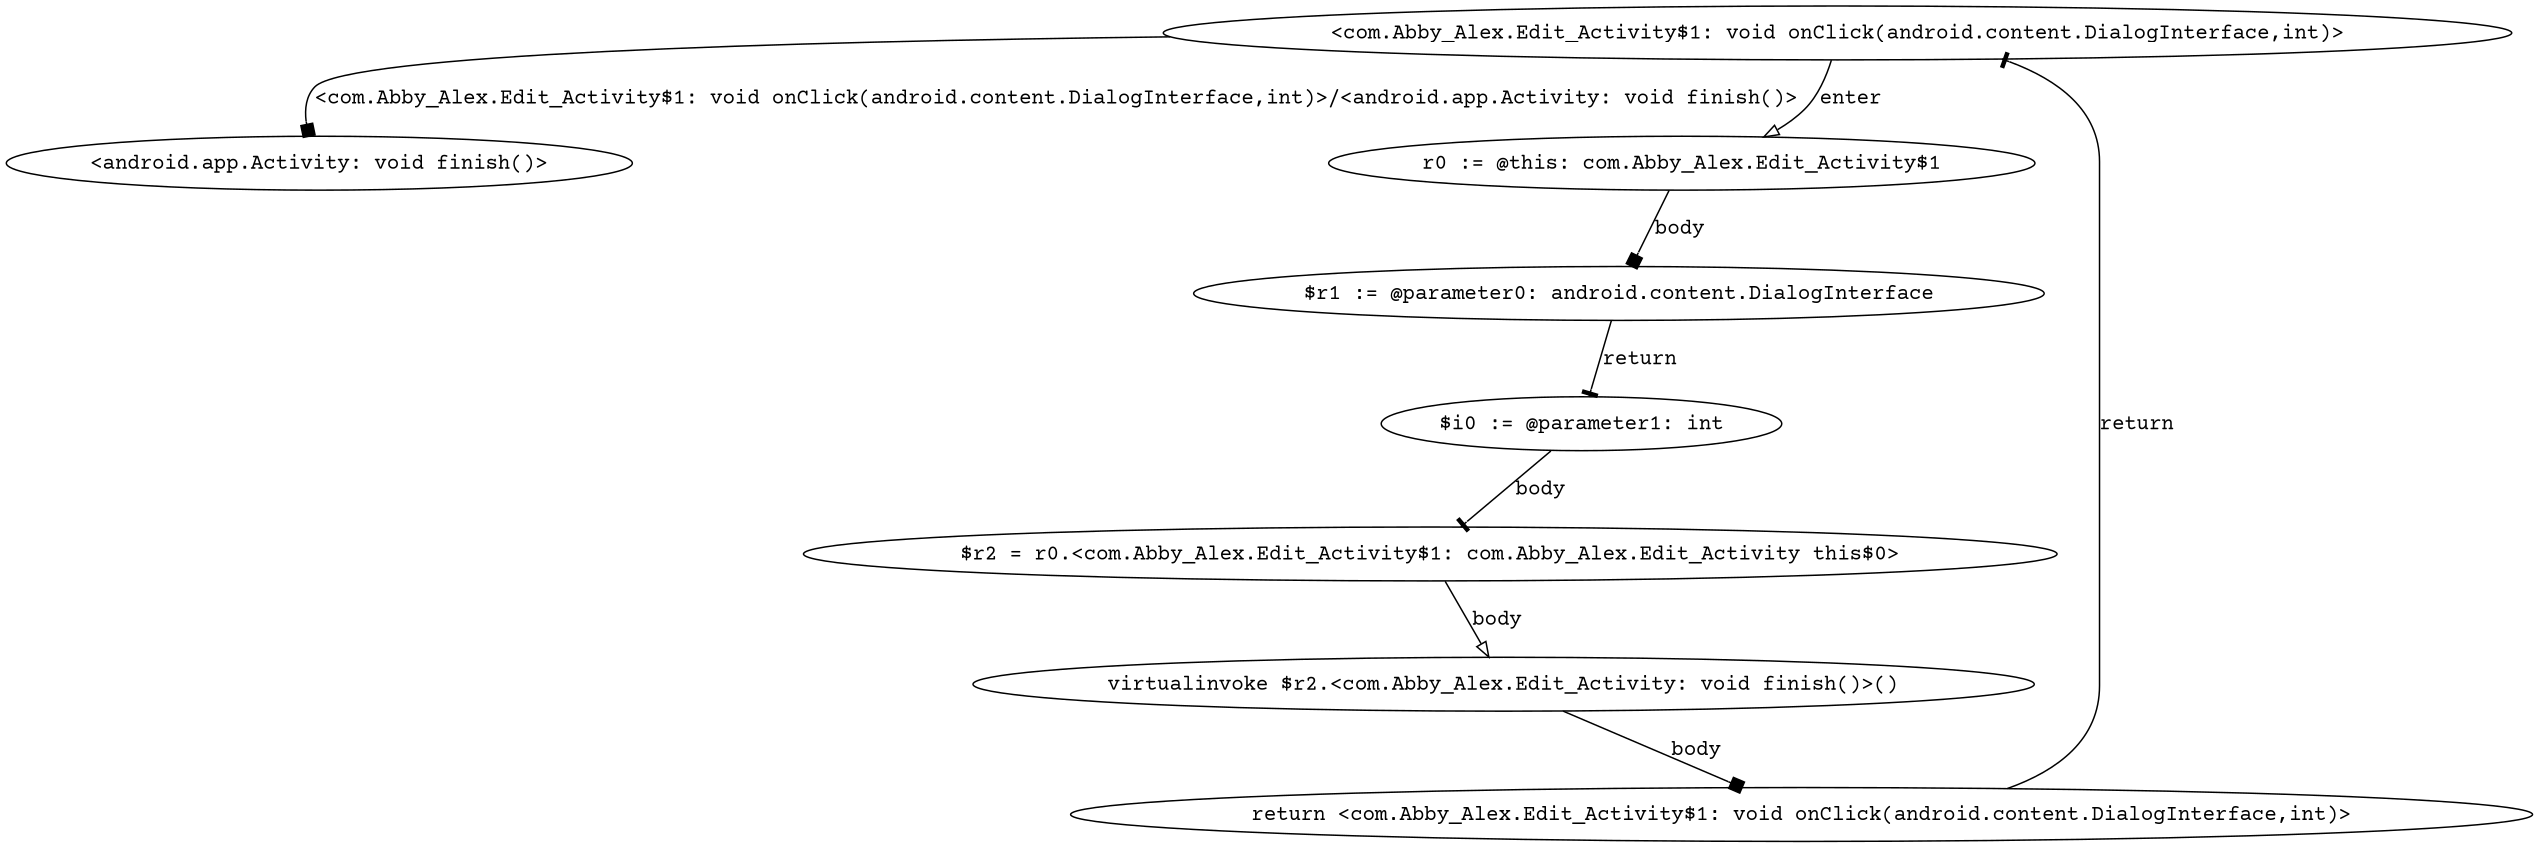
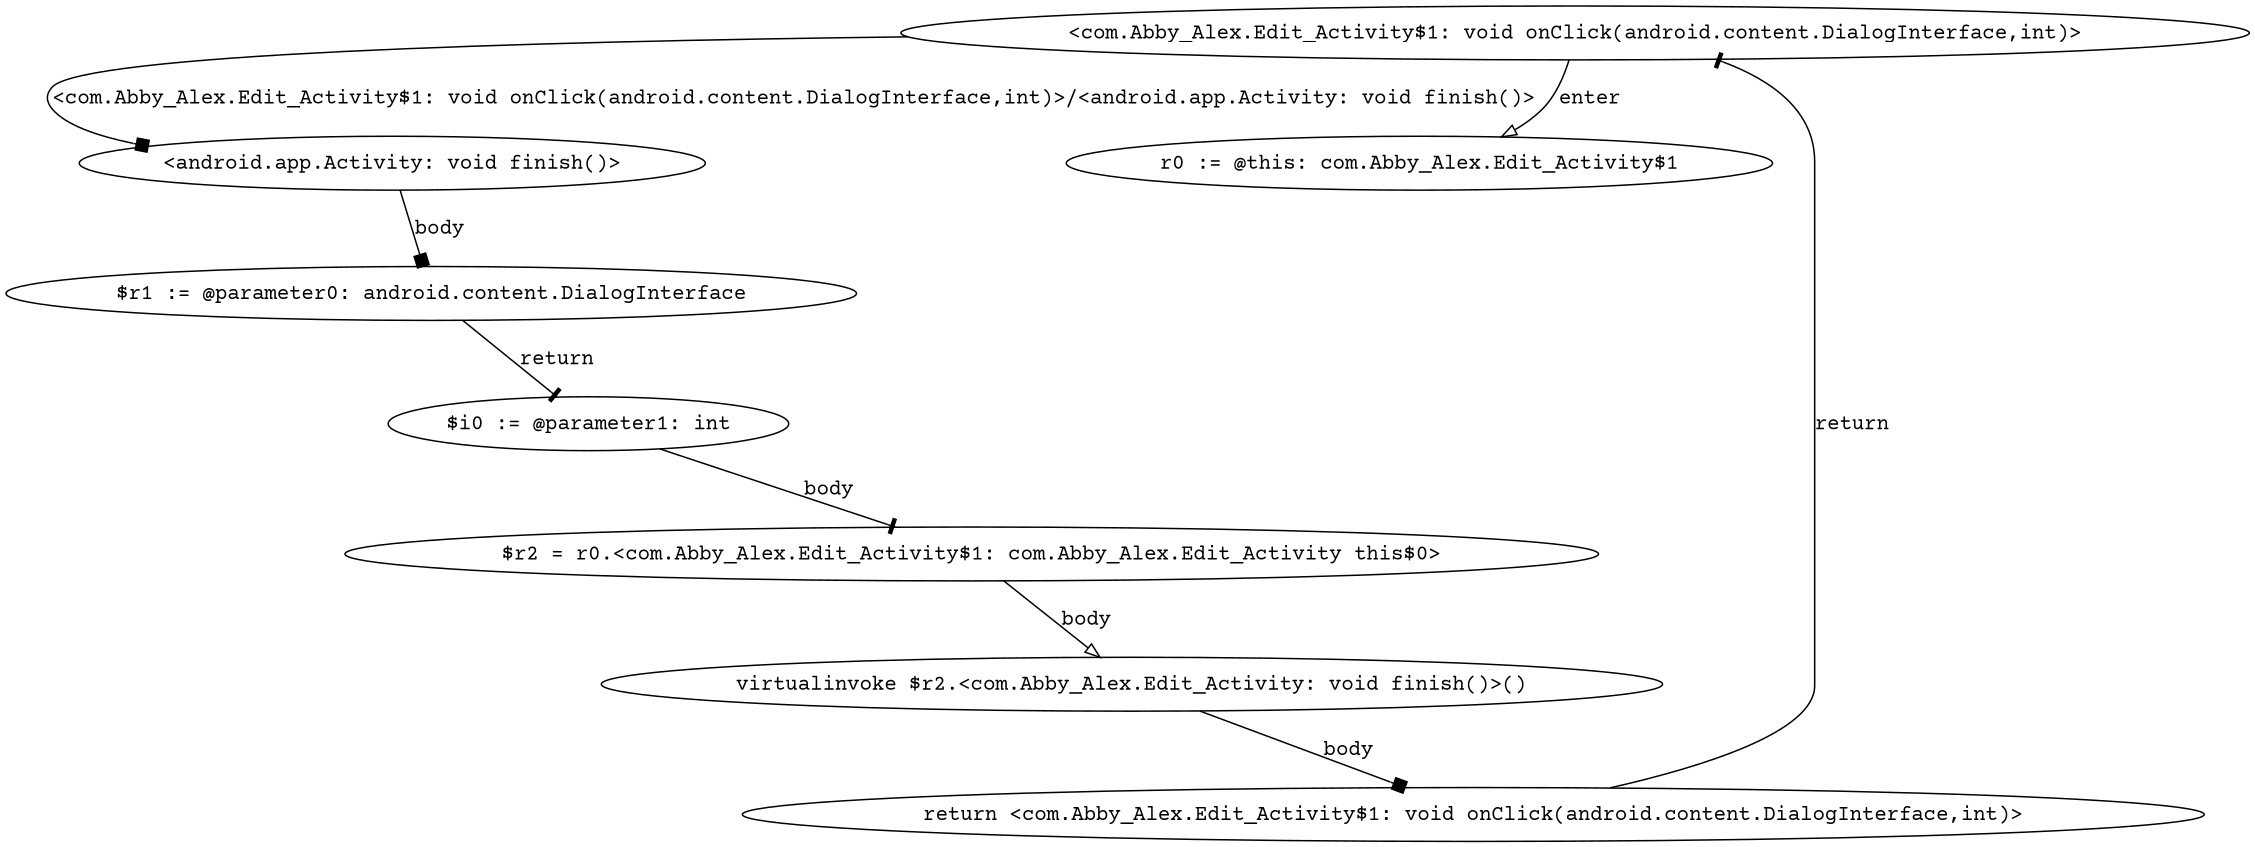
edge "r0 := @this: com.Abby_Alex.Edit_Activity$1" -> "$r1 := @parameter0: android.content.DialogInterface": now "<android.app.Activity: void finish()>" -> "$r1 := @parameter0: android.content.DialogInterface"
